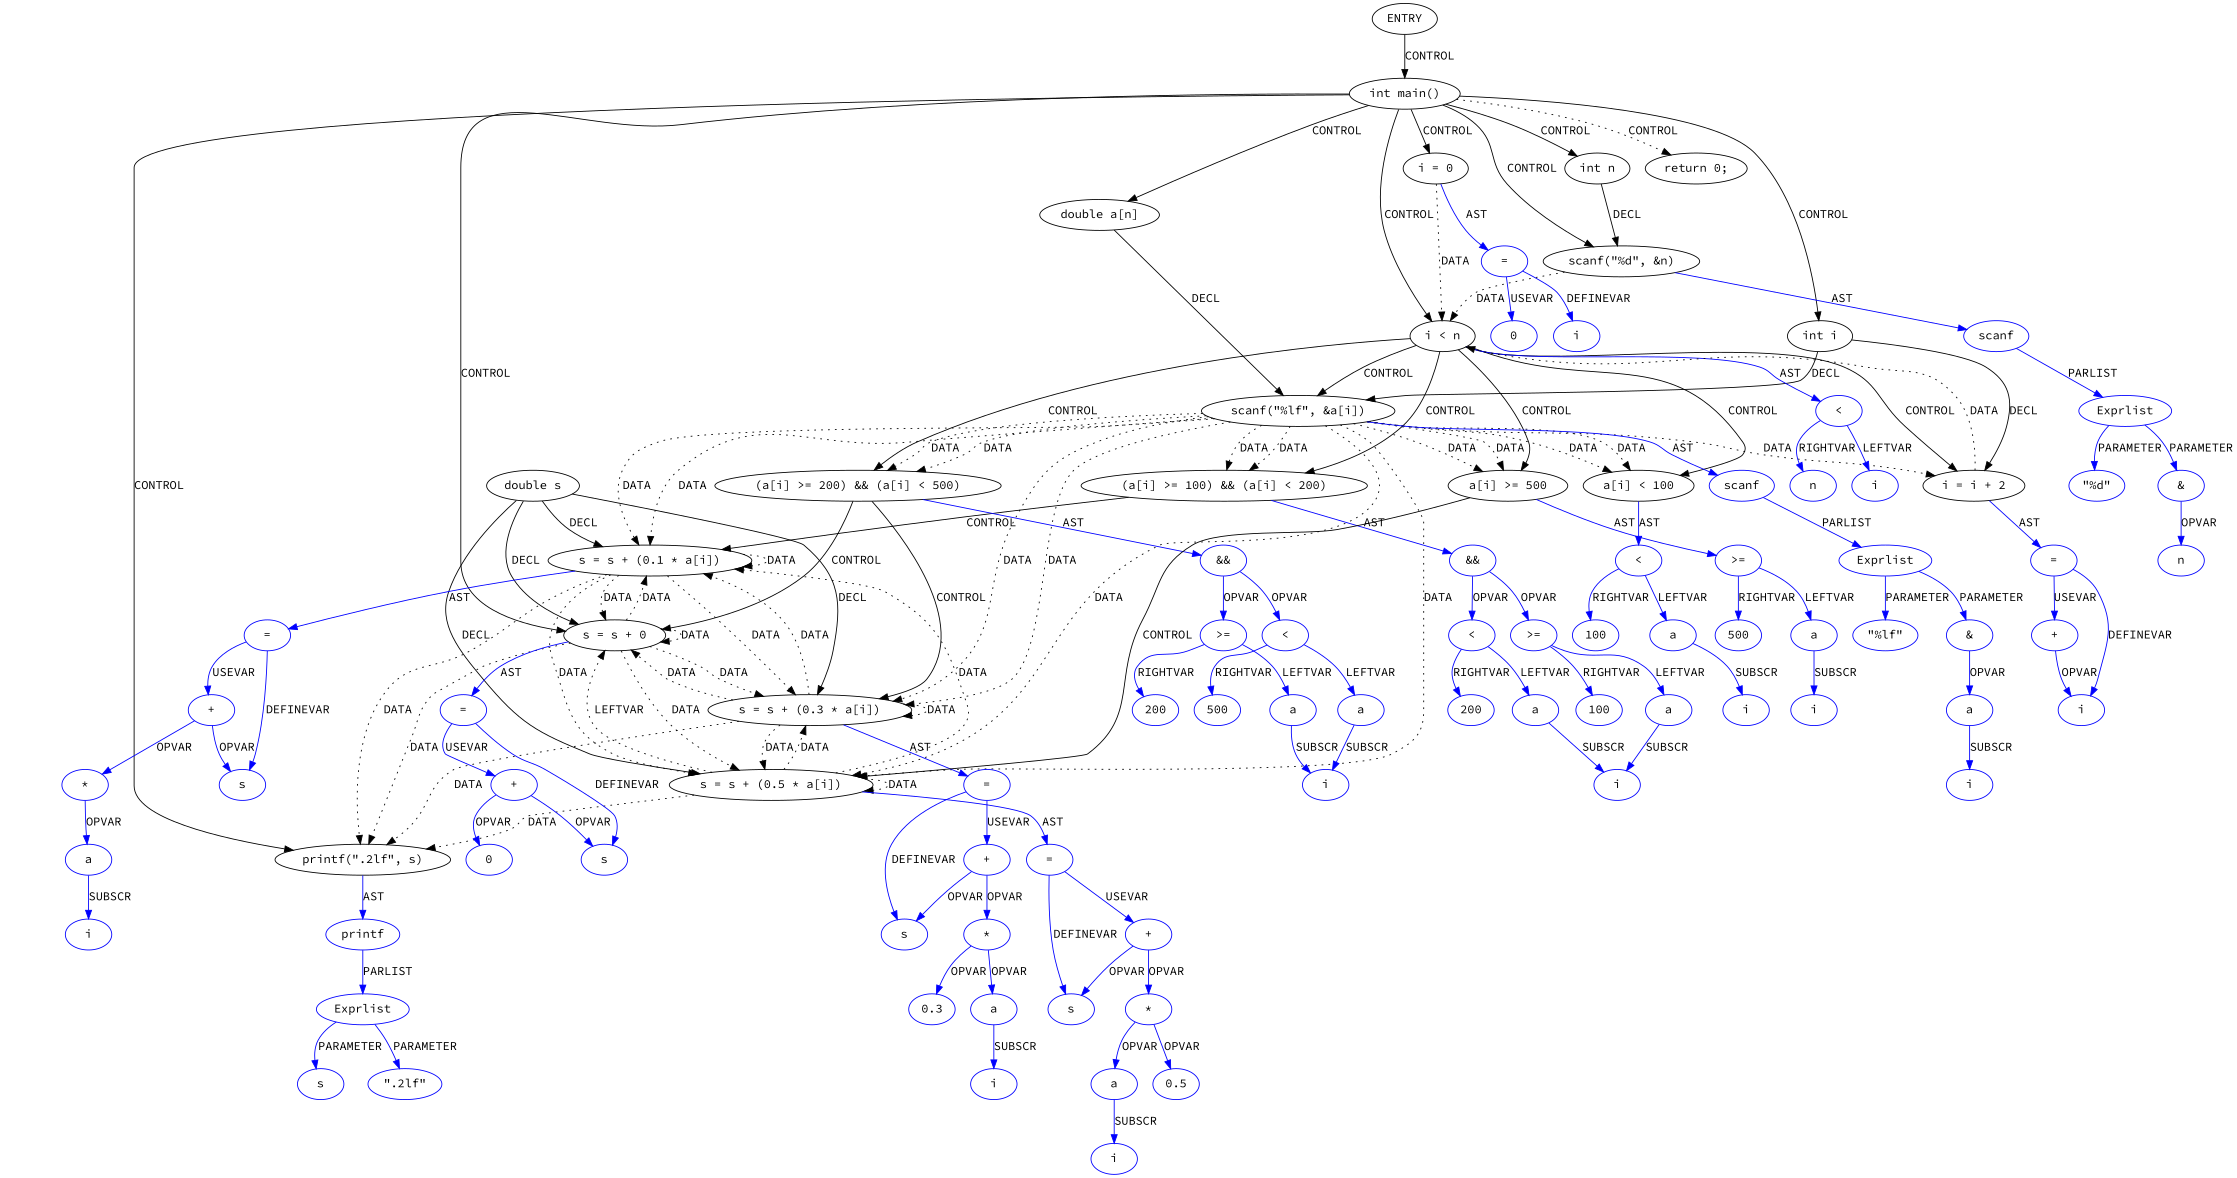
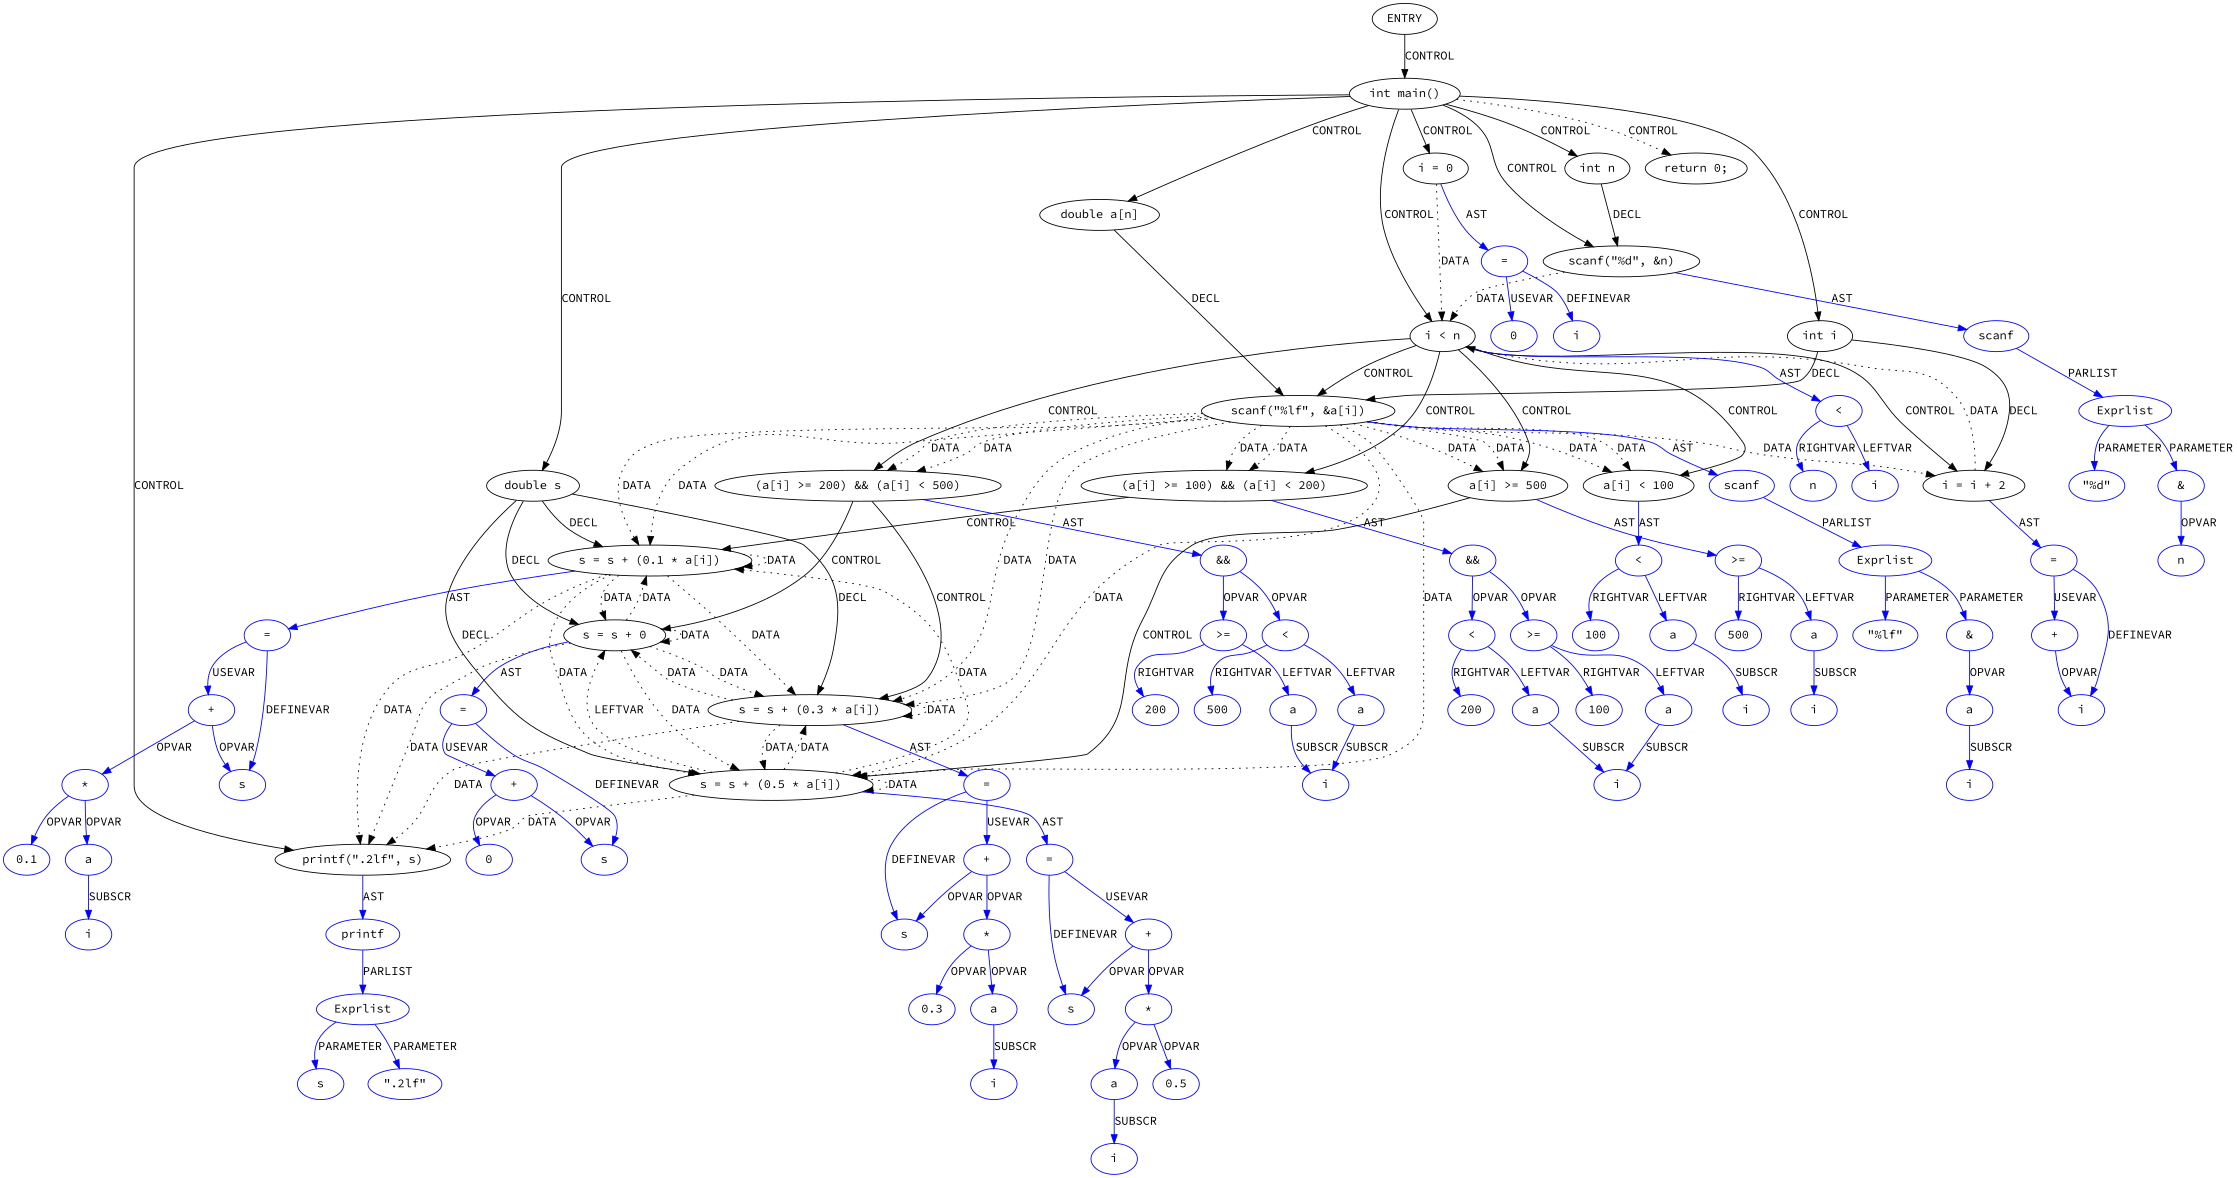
edge "int main()" -> "s = s + 0": now "int main()" -> "double s"
edge "s = s + (0.3 * a[i])" -> "s = s + (0.1 * a[i])": removed, label "DATA"
node "0.1": added
